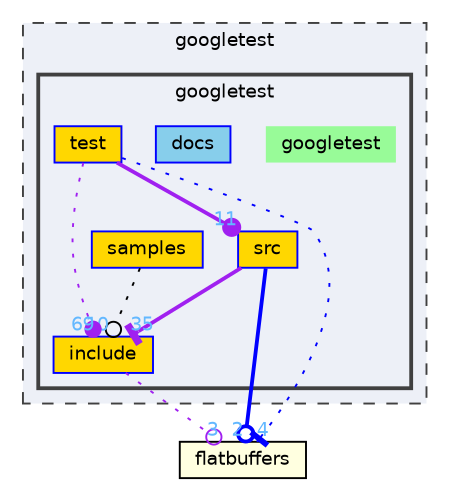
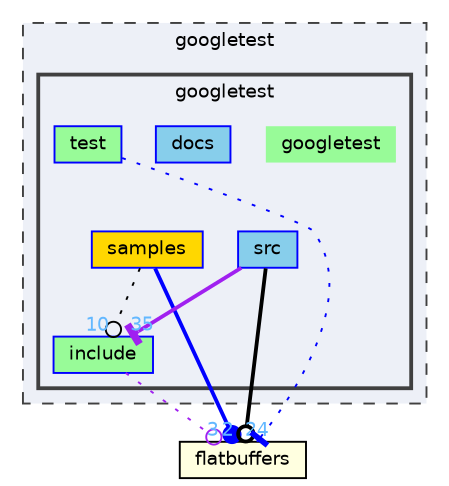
node "test": fillcolor gold -> palegreen
edge "test" -> "src": removed
edge "test" -> "include": removed
node "src": fillcolor gold -> skyblue
edge "src" -> "flatbuffers": color blue -> black
edge "samples" -> "flatbuffers": added
node "include": fillcolor gold -> palegreen
